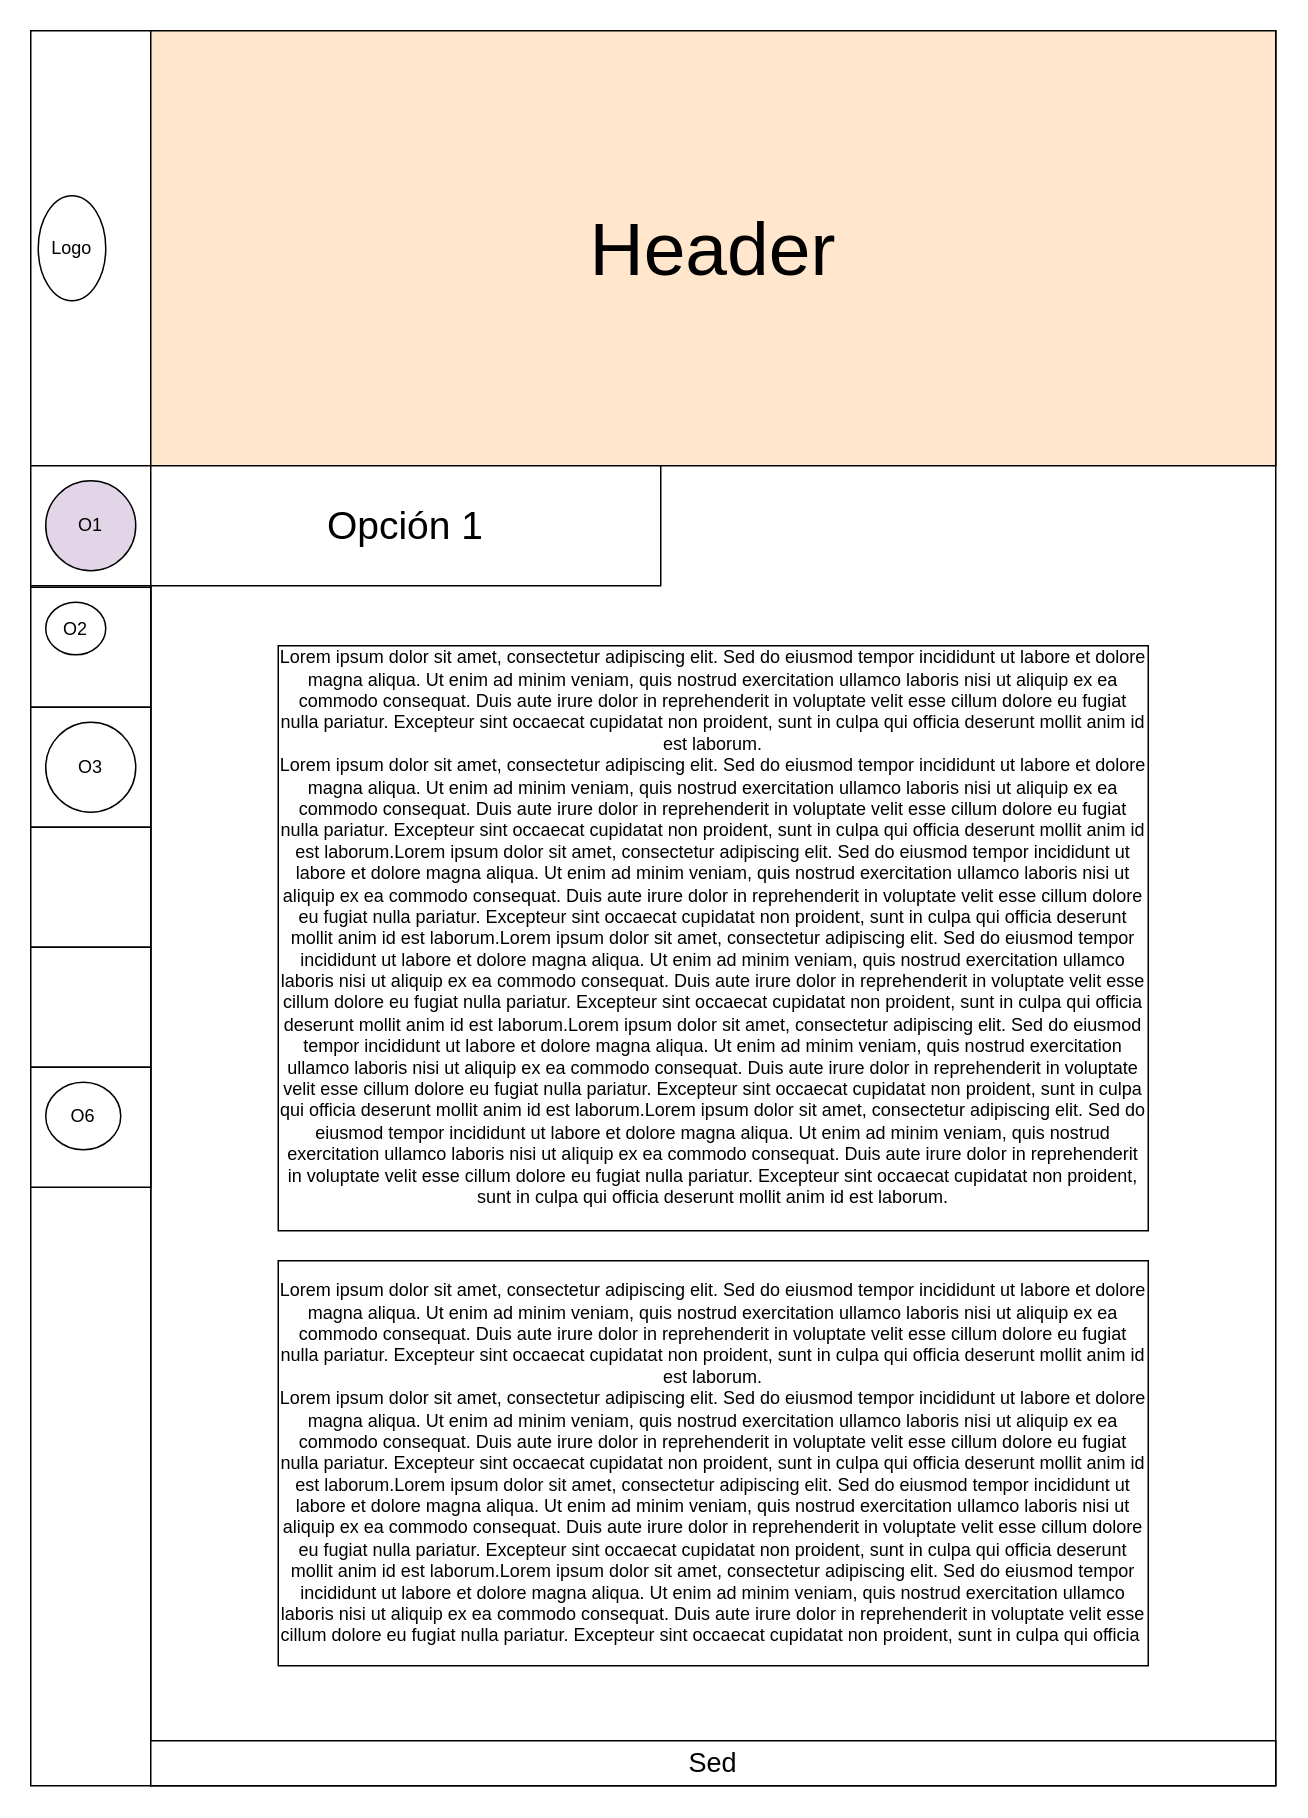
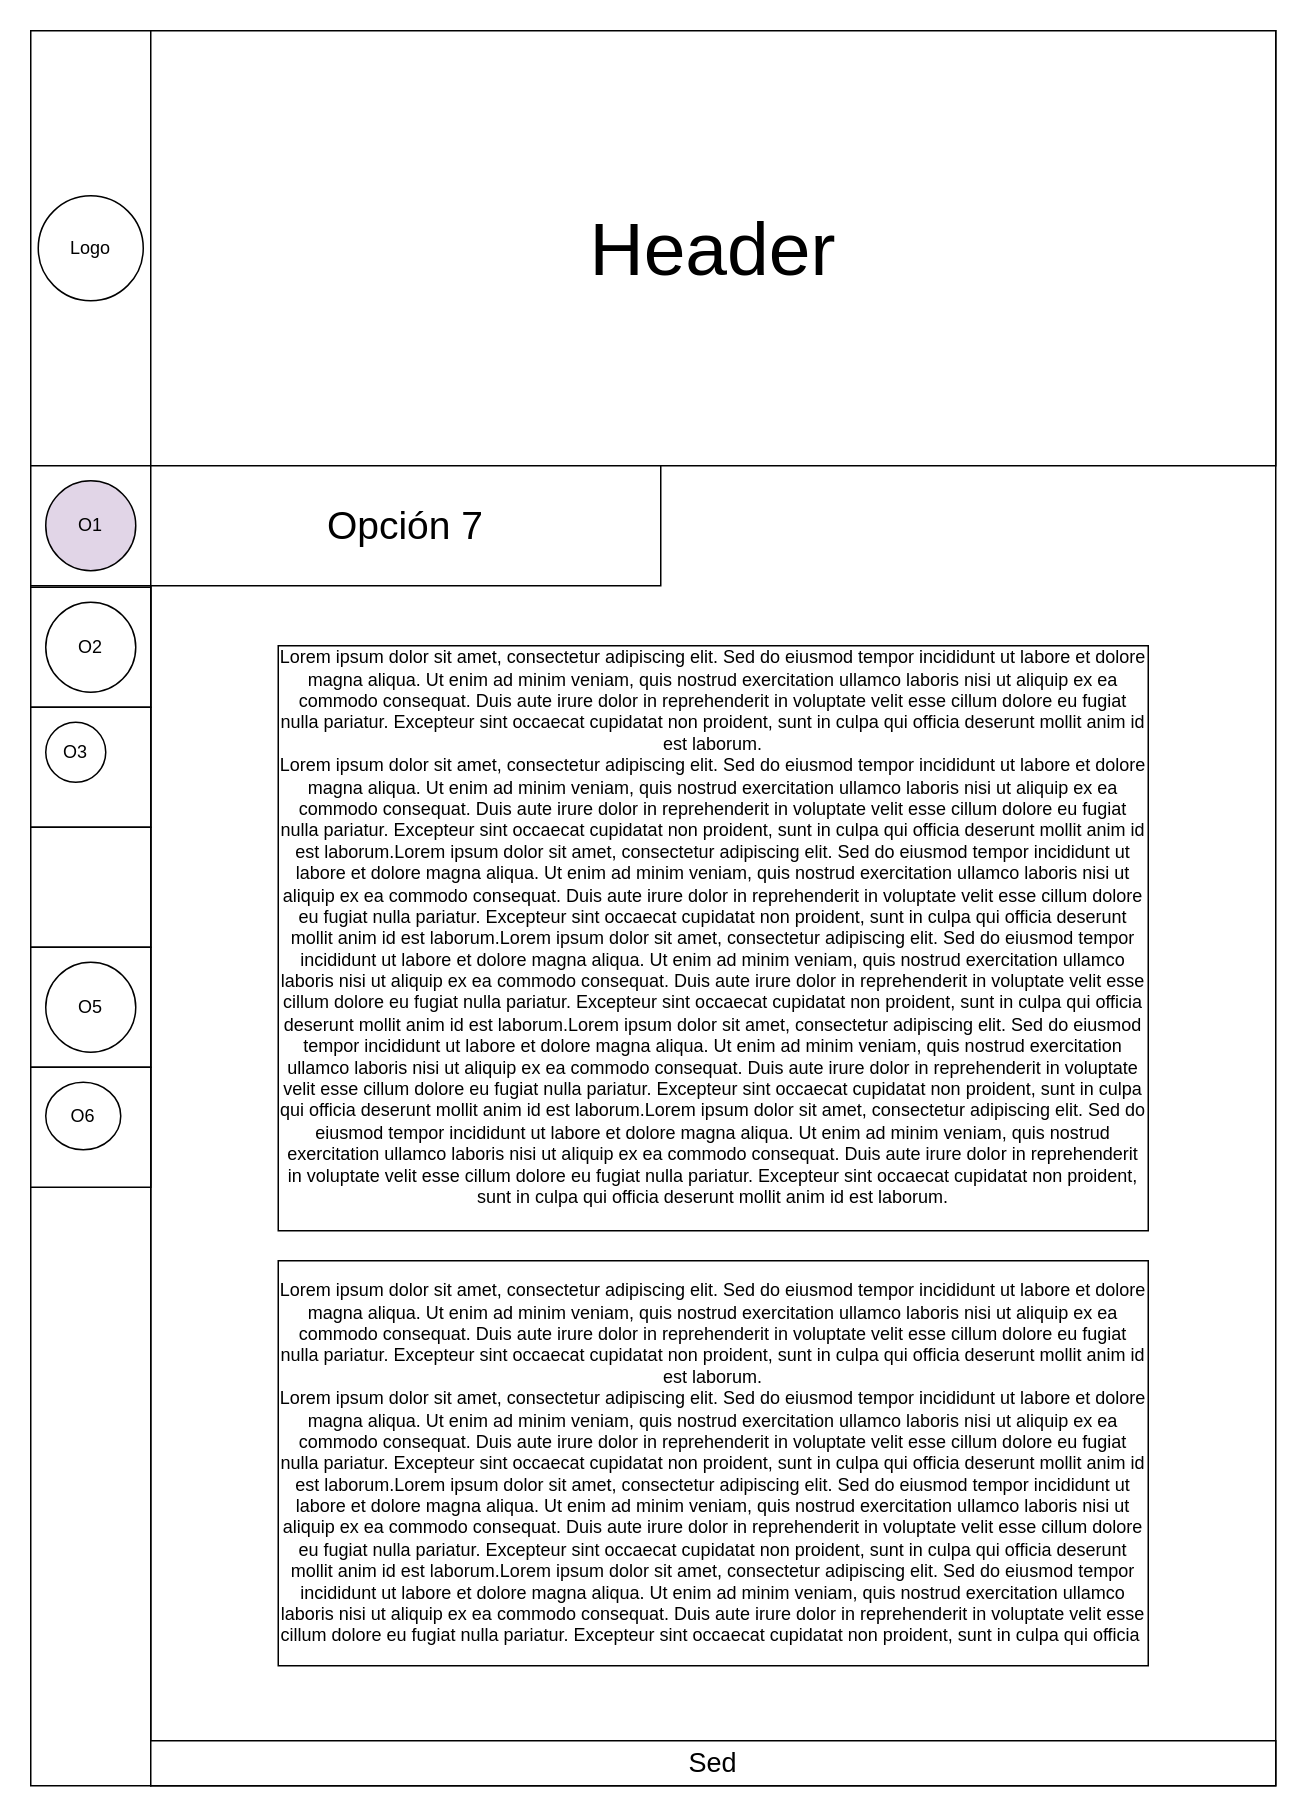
node "Logo": size 68x105 -> 105x105
node "Header": fillcolor #ffe6cc -> #ffffff
node "Opción 1": label "Opción 1" -> "Opción 7"
node "O2": size 60x53 -> 90x90
node "O3": size 90x90 -> 60x60
node "O5": added
